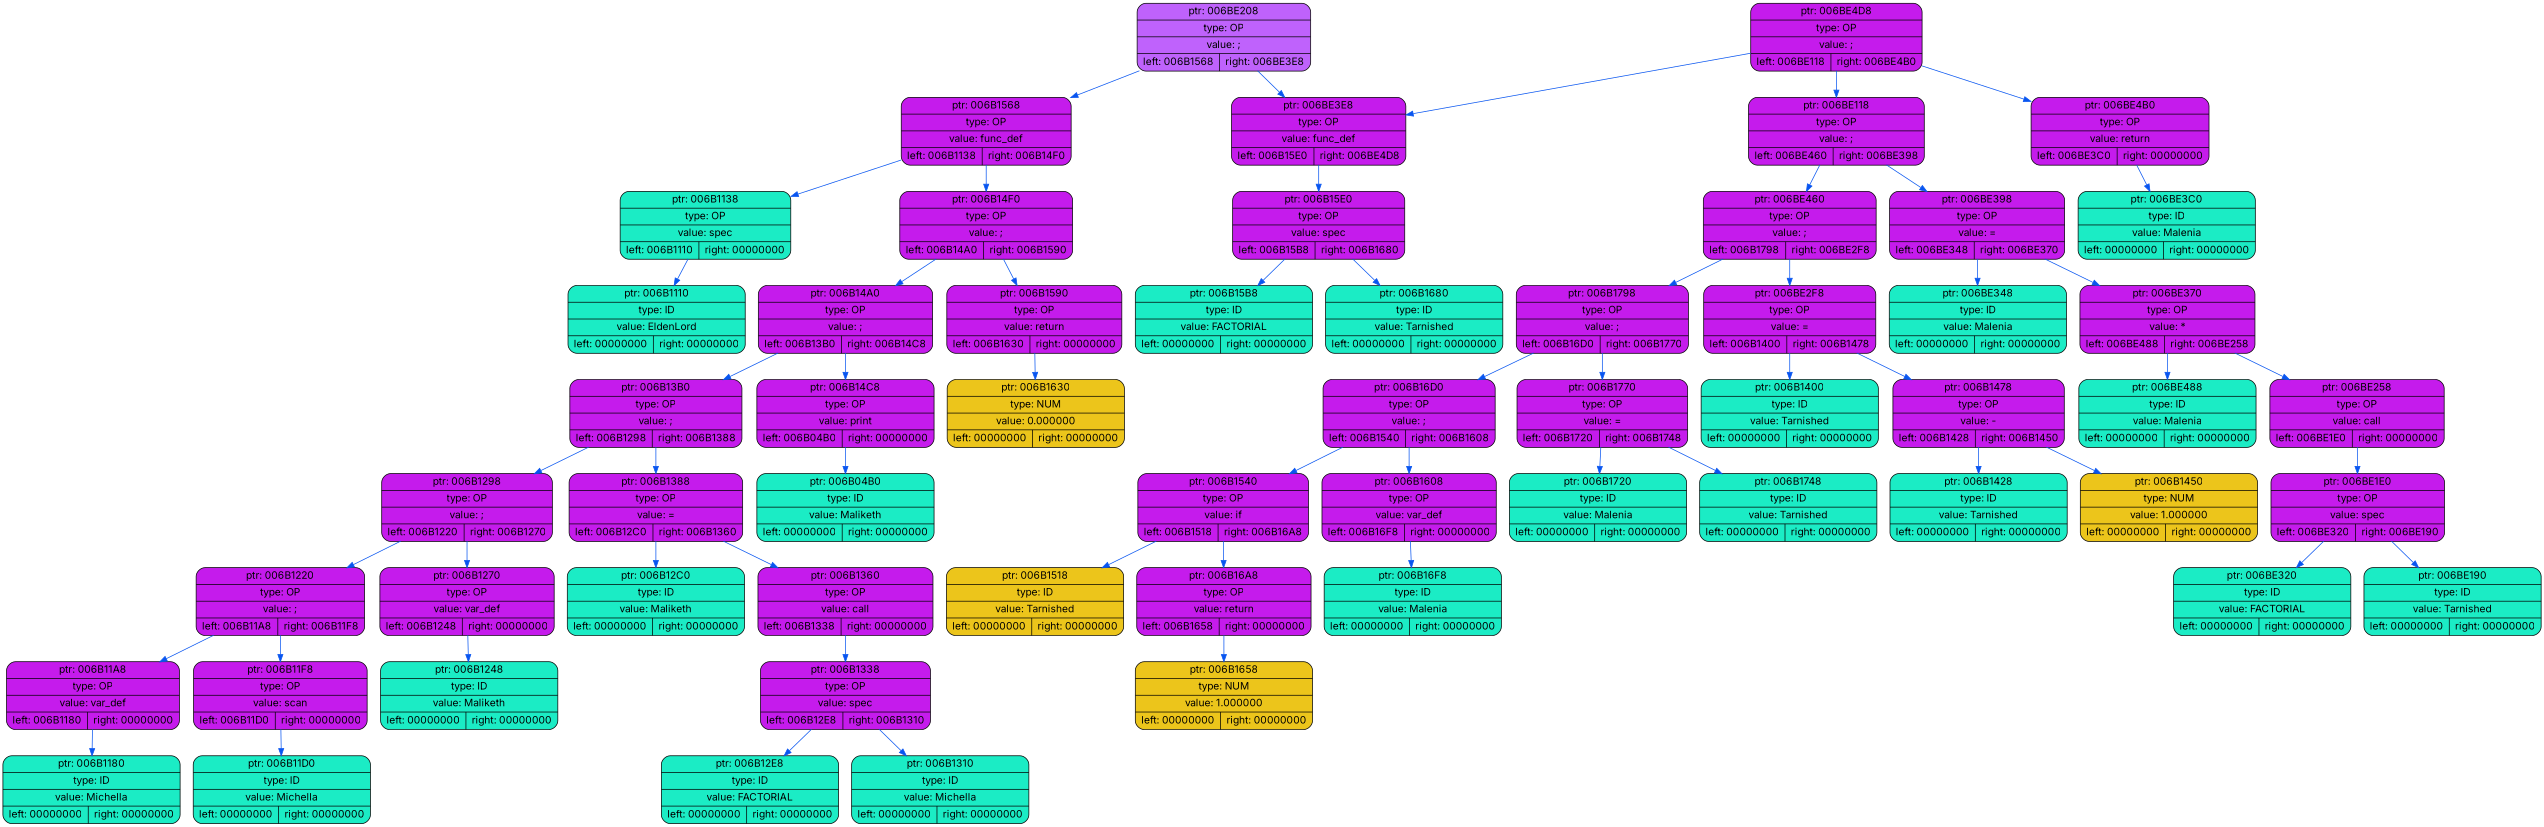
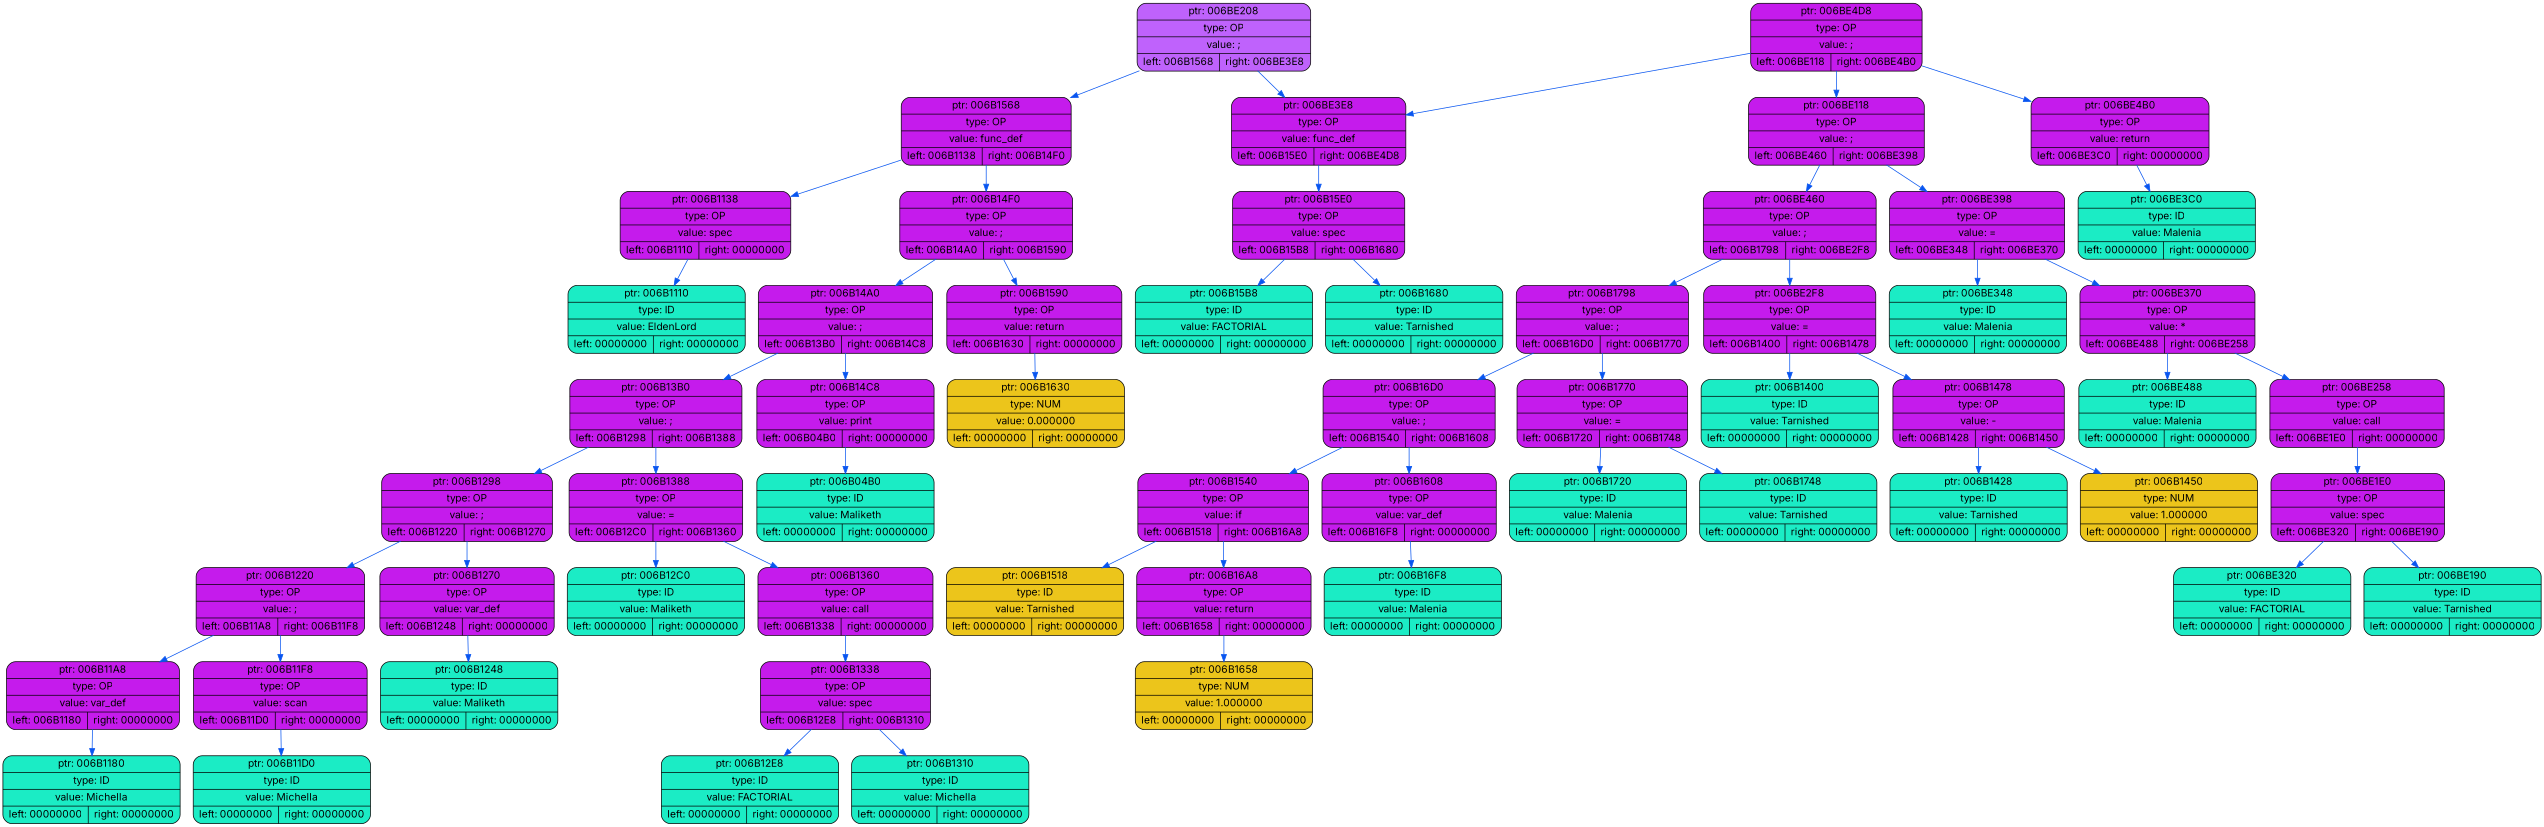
node "ptr: 006B1138": fillcolor #1becc5 -> #c51bec
